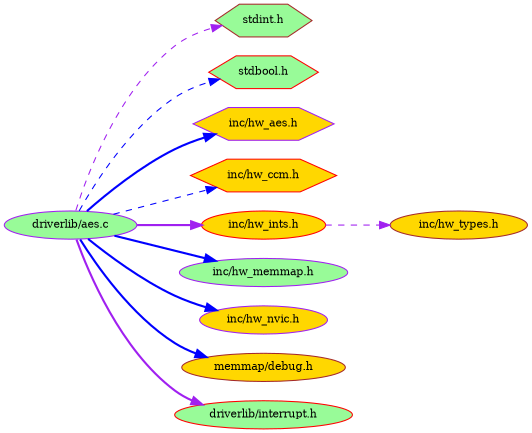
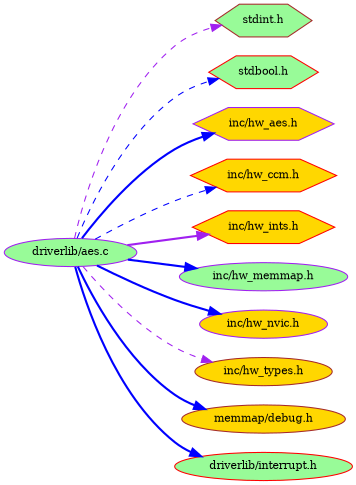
node "inc/hw_ints.h": shape ellipse -> hexagon
edge "inc/hw_ints.h" -> "inc/hw_types.h": now "driverlib/aes.c" -> "inc/hw_types.h"
edge "driverlib/aes.c" -> "driverlib/interrupt.h": color purple -> blue
